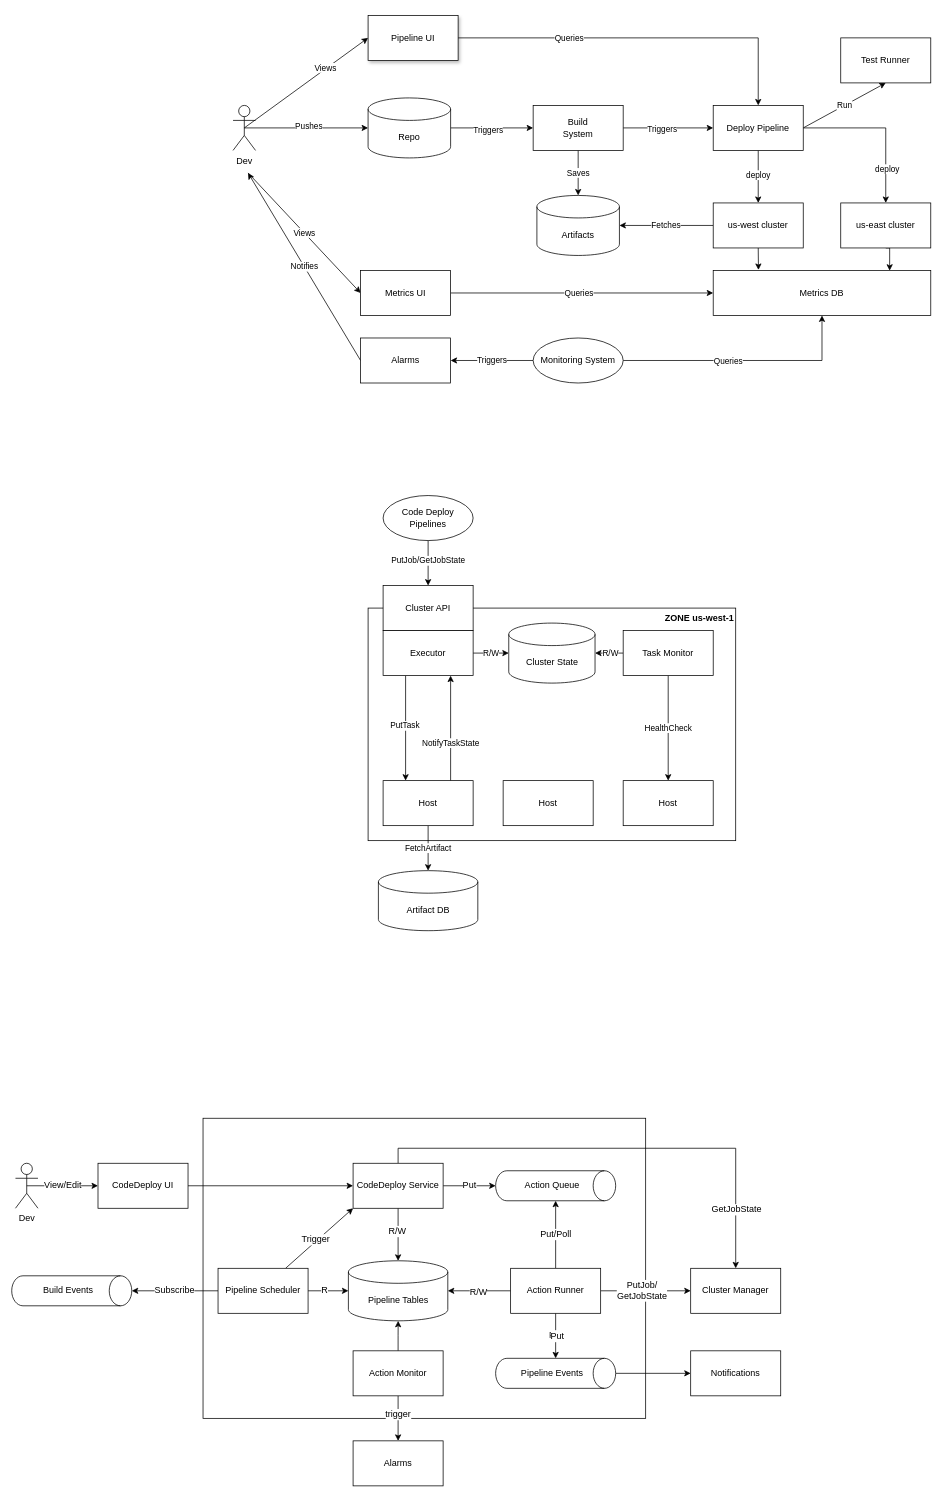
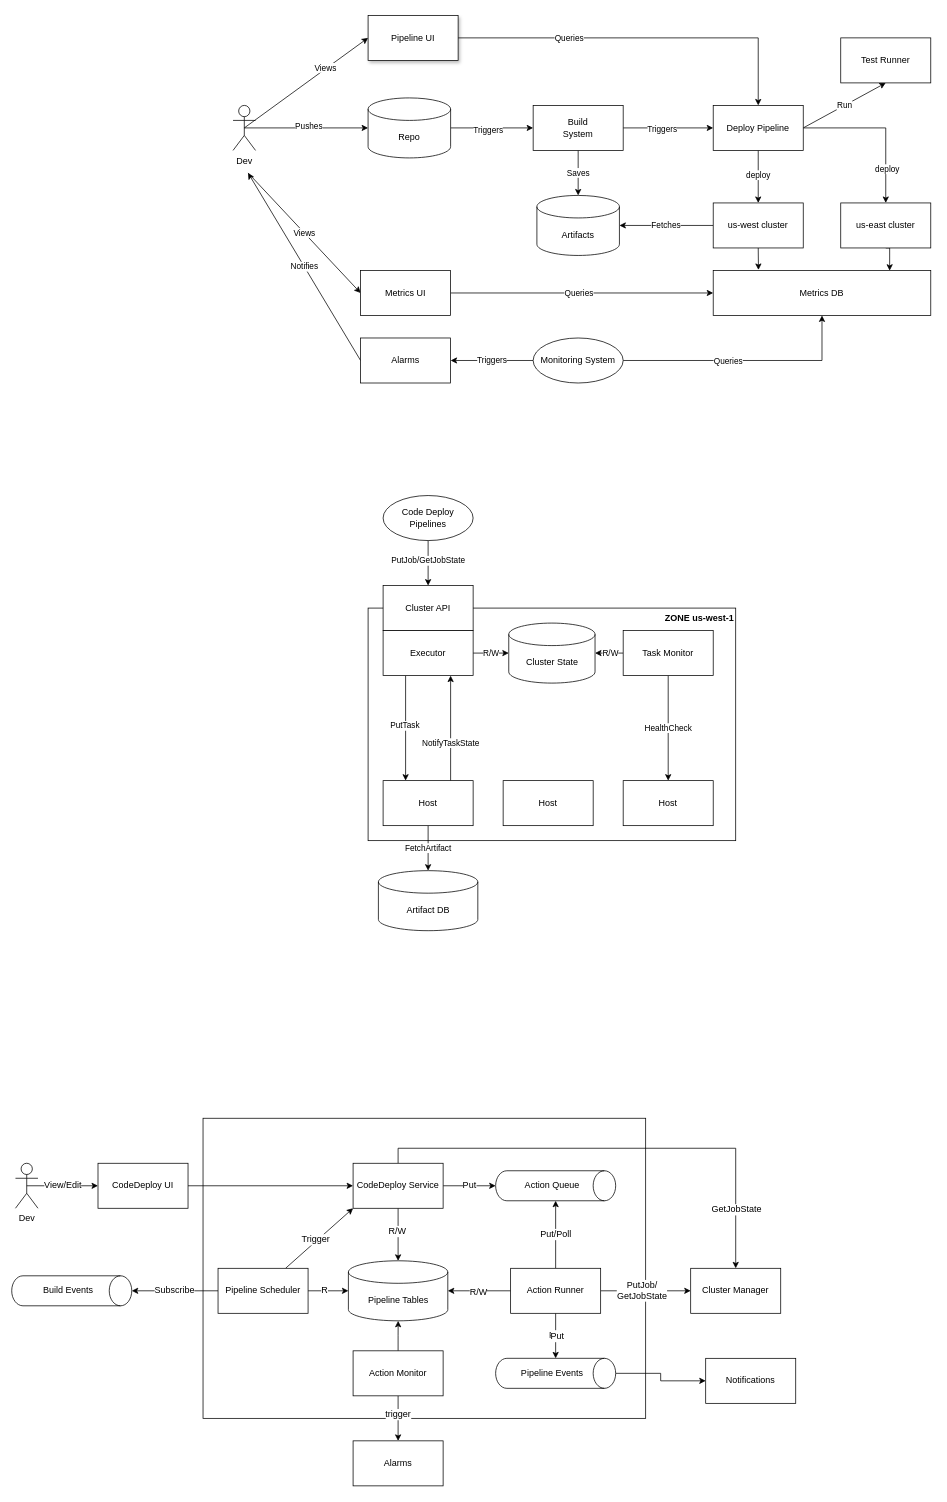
node "Notifications": moved (735, 1373) -> (750, 1380)
